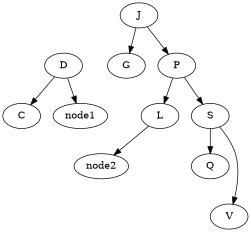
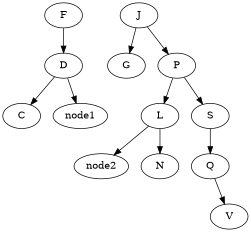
node "F": added
edge "S" -> "V": now "Q" -> "V"
node "N": added
